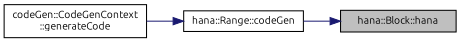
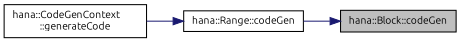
node "codeGen::CodeGenContext ::generateCode": label "codeGen::CodeGenContext ::generateCode" -> "hana::CodeGenContext ::generateCode"
node "hana::Block::hana": label "hana::Block::hana" -> "hana::Block::codeGen"
